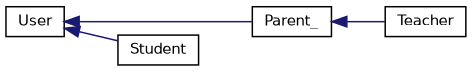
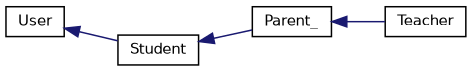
edge "Parent_" -> "User": now "Parent_" -> "Student"
